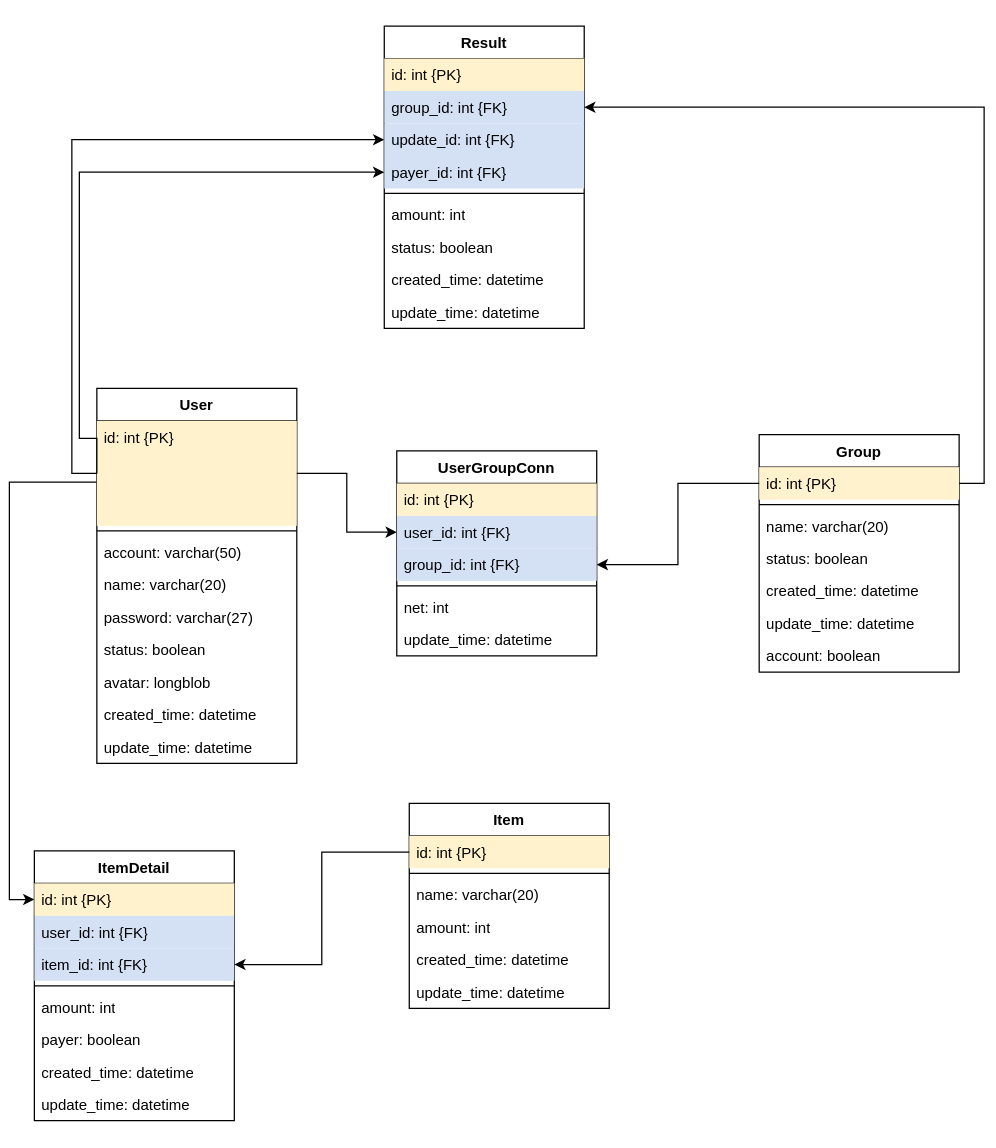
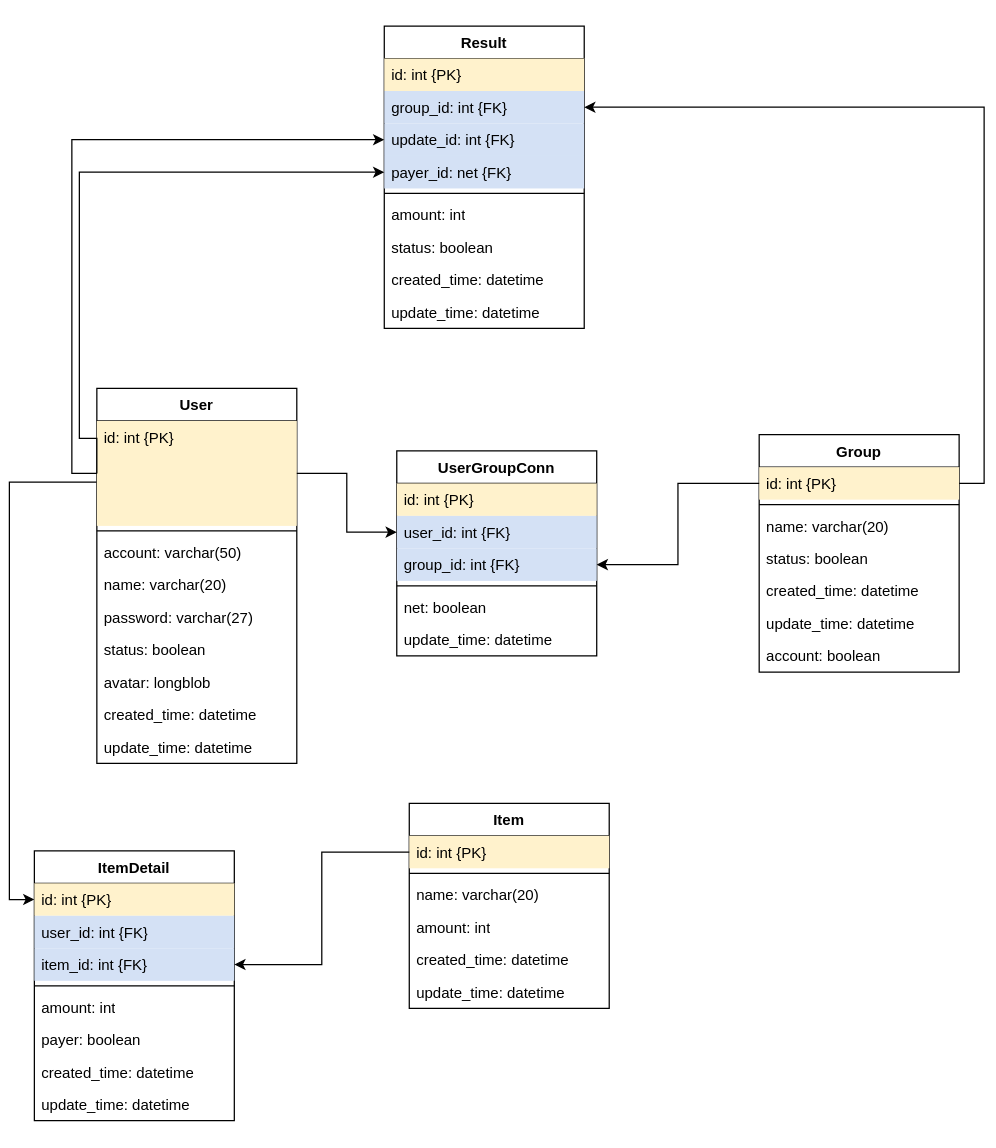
node "payer_id: int {FK}": label "payer_id: int {FK}" -> "payer_id: net {FK}"
node "net: int": label "net: int" -> "net: boolean"
